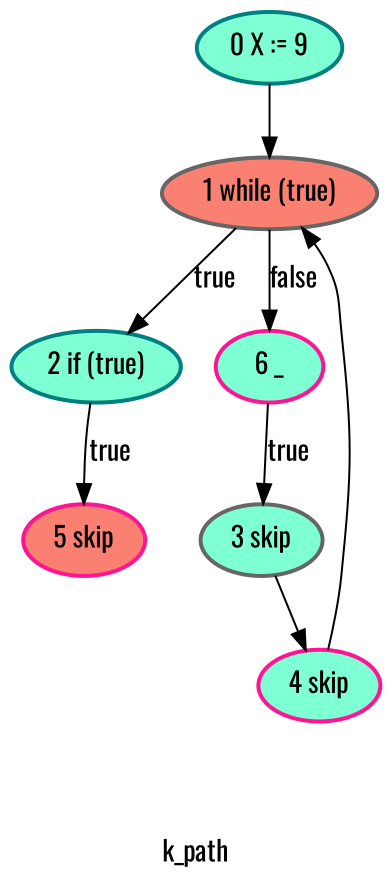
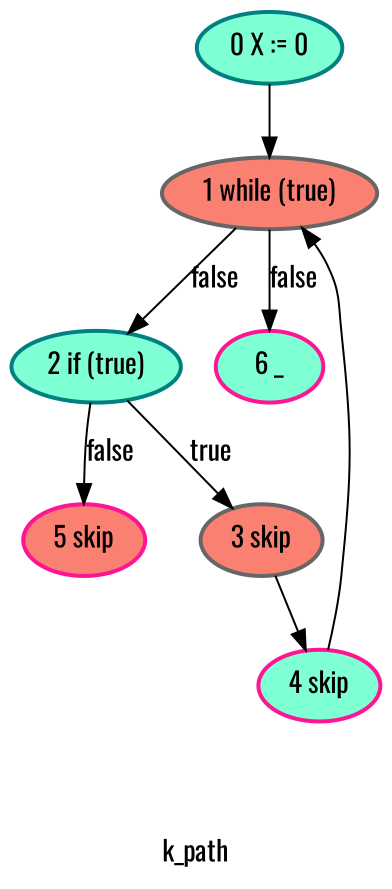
node "0 X := 9": label "0 X := 9" -> "0 X := 0"
edge "1 while (true)" -> "2 if (true)": label "true" -> "false"
edge "6 _" -> "3 skip": now "2 if (true)" -> "3 skip"
edge "2 if (true)" -> "5 skip": label "true" -> "false"
node "3 skip": fillcolor aquamarine -> salmon
